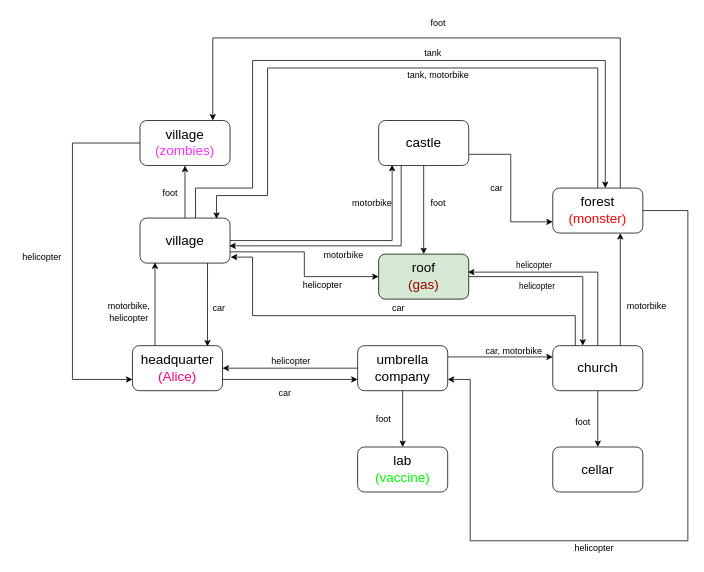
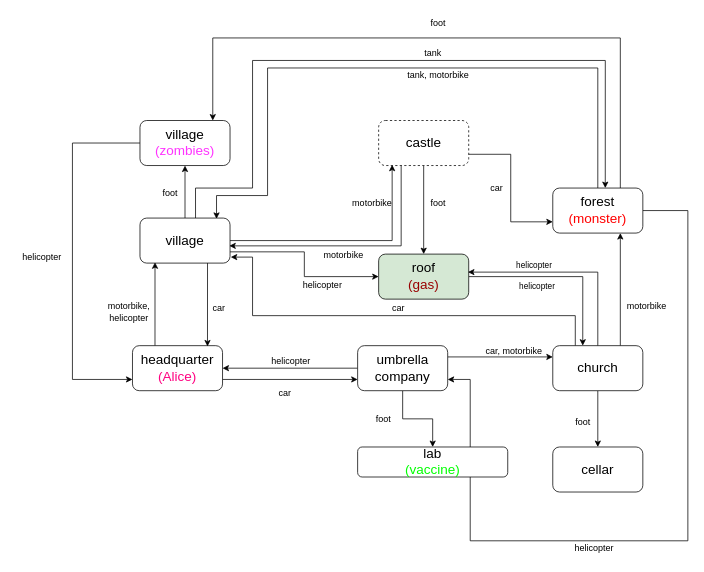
node "castle": style solid -> dashed
node "lab (vaccine)": size 90x45 -> 150x30
